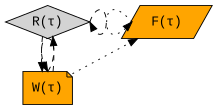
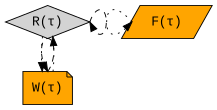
edge "R(τ)" -> "W(τ)": style dashed -> dotted
edge "W(τ)" -> "F(τ)": removed
edge "W(τ)" -> "R(τ)": style dashed -> dotted
